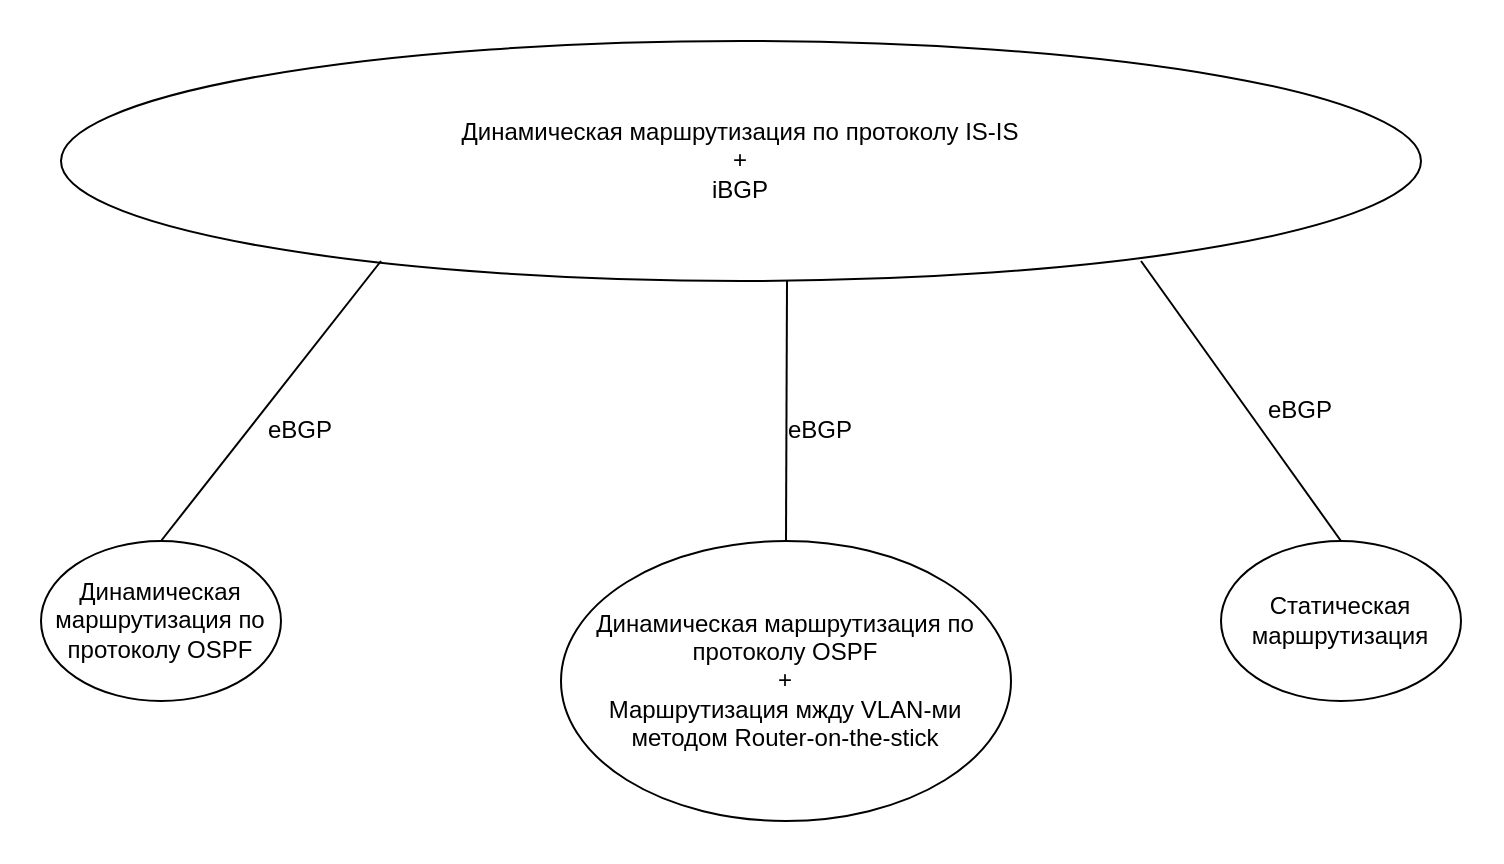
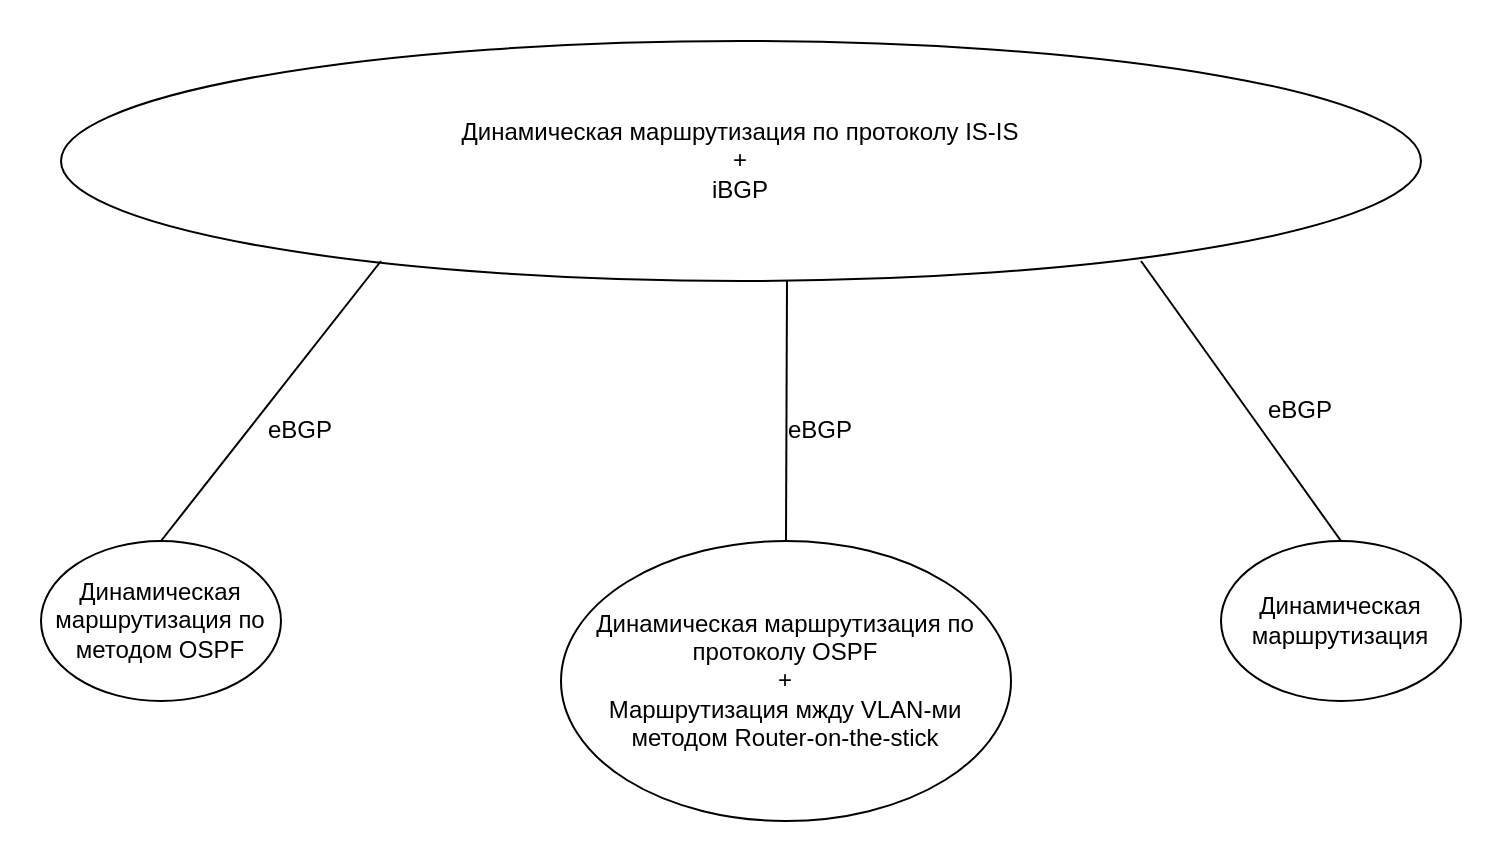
node "Динамическая маршрутизация по протоколу OSPF": label "Динамическая маршрутизация по протоколу OSPF" -> "Динамическая маршрутизация по методом OSPF"
node "Статическая маршрутизация": label "Статическая маршрутизация" -> "Динамическая маршрутизация"
